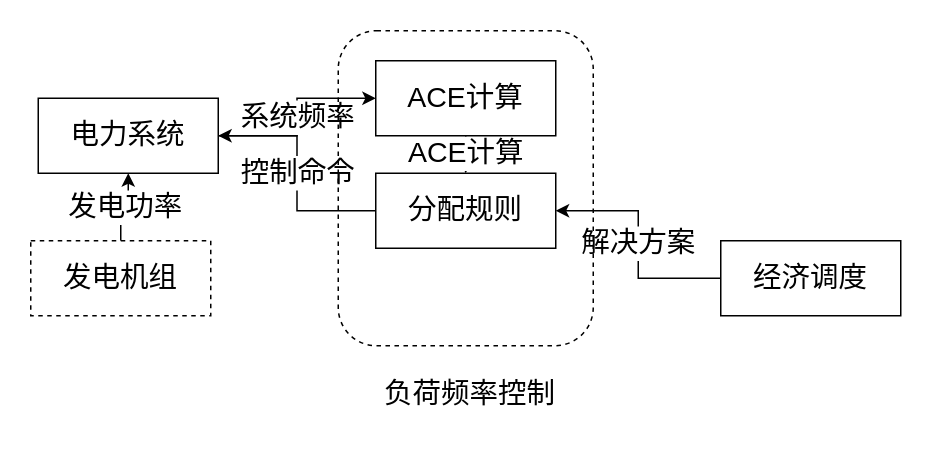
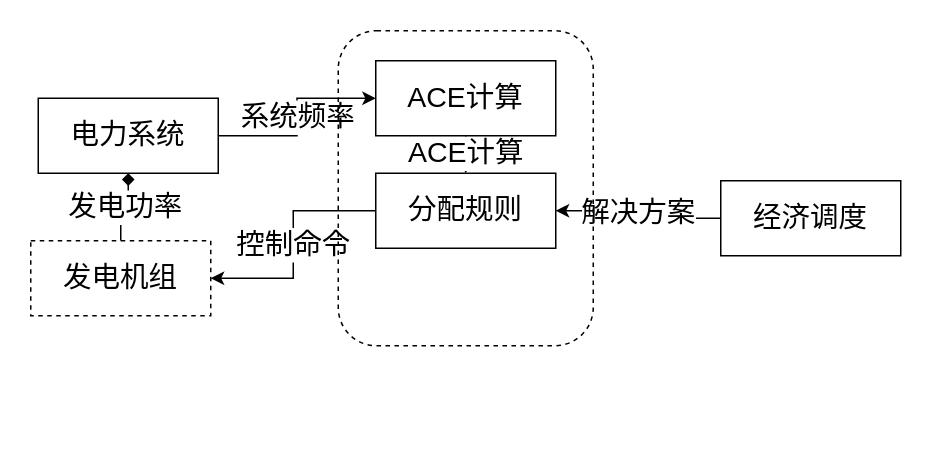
edge "分配规则" -> "电力系统": now "分配规则" -> "发电机组"
edge "发电机组" -> "电力系统": arrowhead classic -> diamond
node "经济调度": moved (811, 278) -> (811, 218)
node "负荷频率控制": removed
